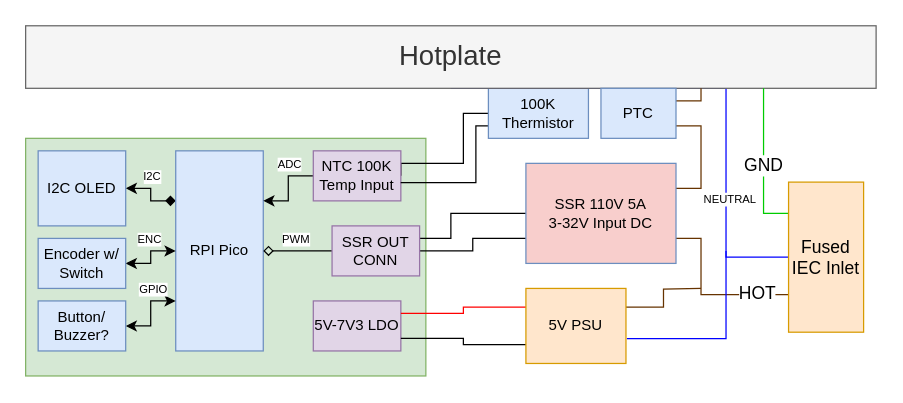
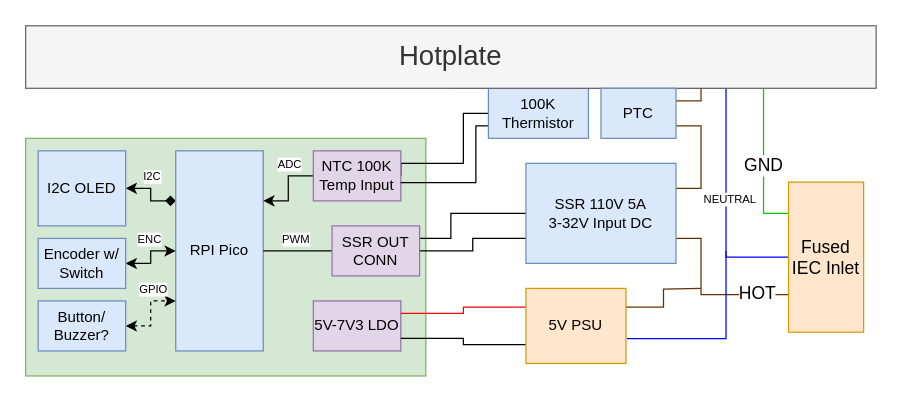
node "SSR 110V 5A 3-32V Input DC": fillcolor #f8cecc -> #dae8fc
edge "SSR OUT CONN" -> "RPI Pico": arrowhead diamond -> none
edge "RPI Pico" -- "Button/ Buzzer?": style solid -> dashed
